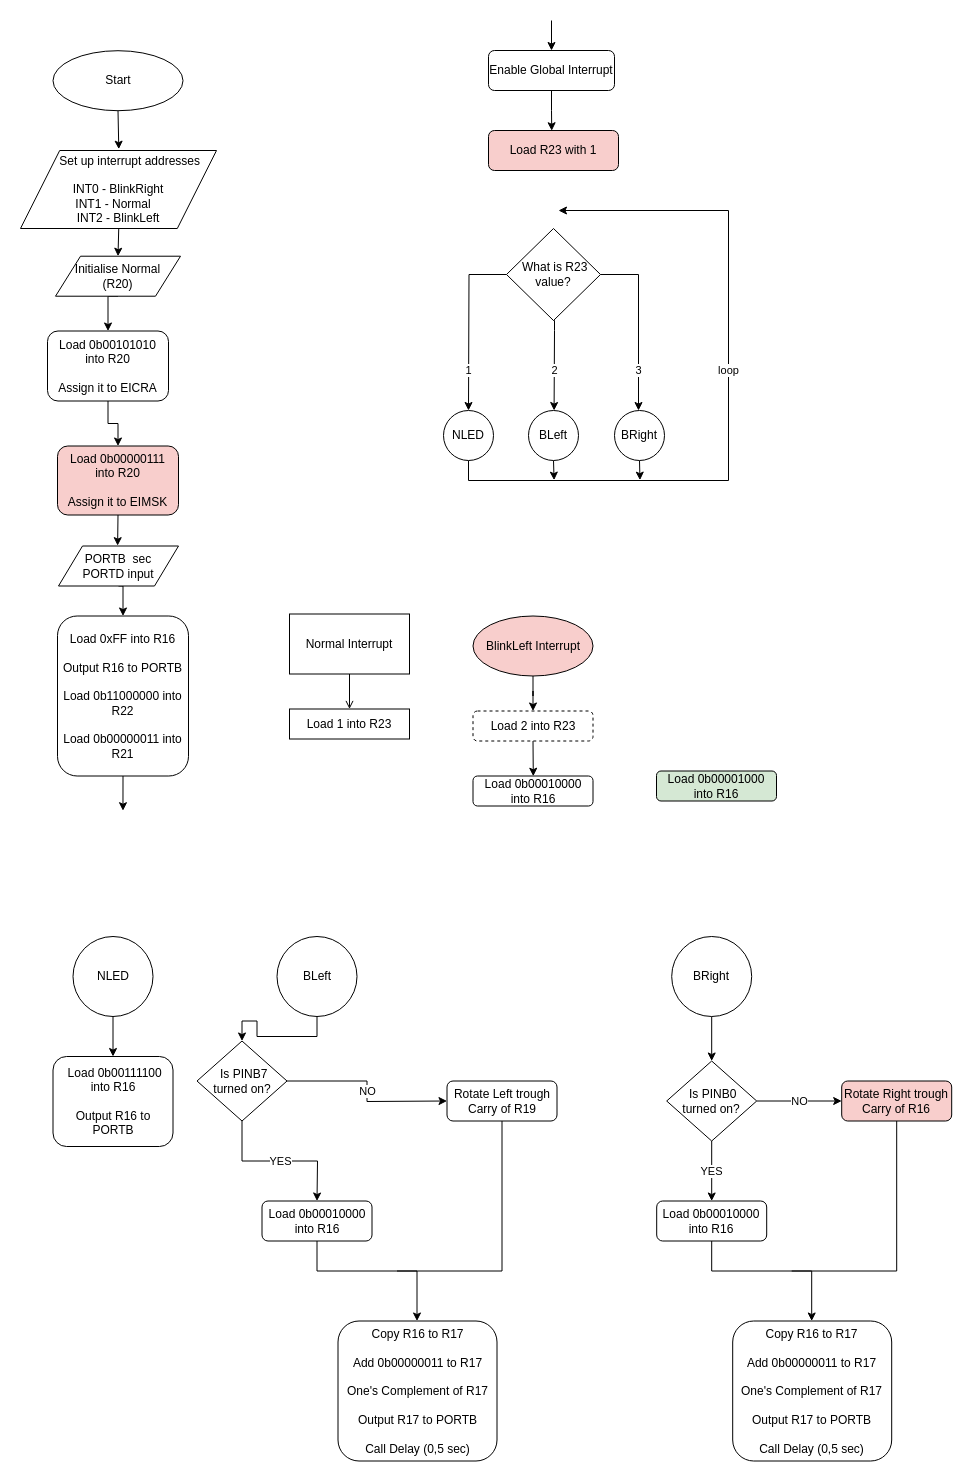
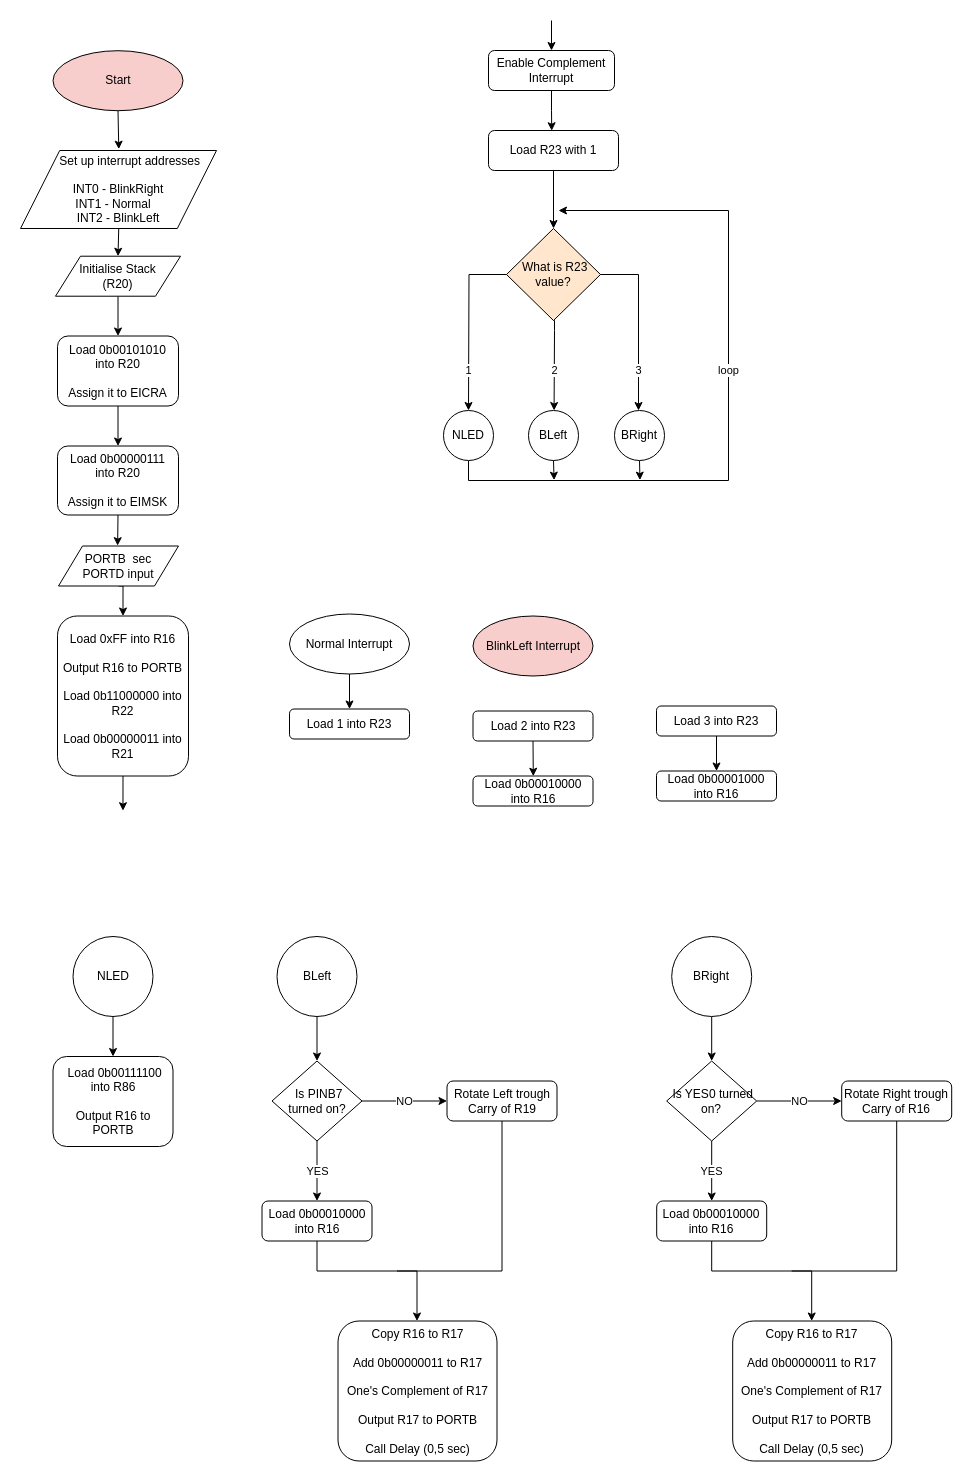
node "Enable Global Interrupt": label "Enable Global Interrupt" -> "Enable Complement Interrupt"
node "Start": fillcolor #ffffff -> #f8cecc
node "Load R23 with 1": fillcolor #f8cecc -> #ffffff
edge "Load R23 with 1" -> "What is R23 value?": added
node "What is R23 value?": fillcolor #ffffff -> #ffe6cc
node "Initialise Normal (R20)": label "Initialise Normal (R20)" -> "Initialise Stack (R20)"
node "Load 0b00101010 into R20 Assign it to EICRA": moved (108, 366) -> (118, 371)
node "Load 0b00000111 into R20 Assign it to EIMSK": fillcolor #f8cecc -> #ffffff
node "Normal Interrupt": shape rectangle -> ellipse
edge "BlinkLeft Interrupt" -> "Load 2 into R23": removed
edge "Normal Interrupt" -> "Load 1 into R23": arrowhead open -> classic
node "Load 3 into R23": added
node "Load 1 into R23": shape rectangle -> rounded rectangle
node "Load 2 into R23": style dashed -> solid
edge "Load 3 into R23" -> "Load 0b00001000 into R16": added
node "Load 0b00001000 into R16": fillcolor #d5e8d4 -> #ffffff
node "Is PINB7 turned on?": moved (242, 1081) -> (317, 1101)
node "Rotate Right trough Carry of R16": fillcolor #f8cecc -> #ffffff
node "Load 0b00111100 into R16 Output R16 to PORTB": label "Load 0b00111100 into R16 Output R16 to PORTB" -> "Load 0b00111100 into R86 Output R16 to PORTB"
node "Is PINB0 turned on?": label "Is PINB0 turned on?" -> "Is YES0 turned on?"
